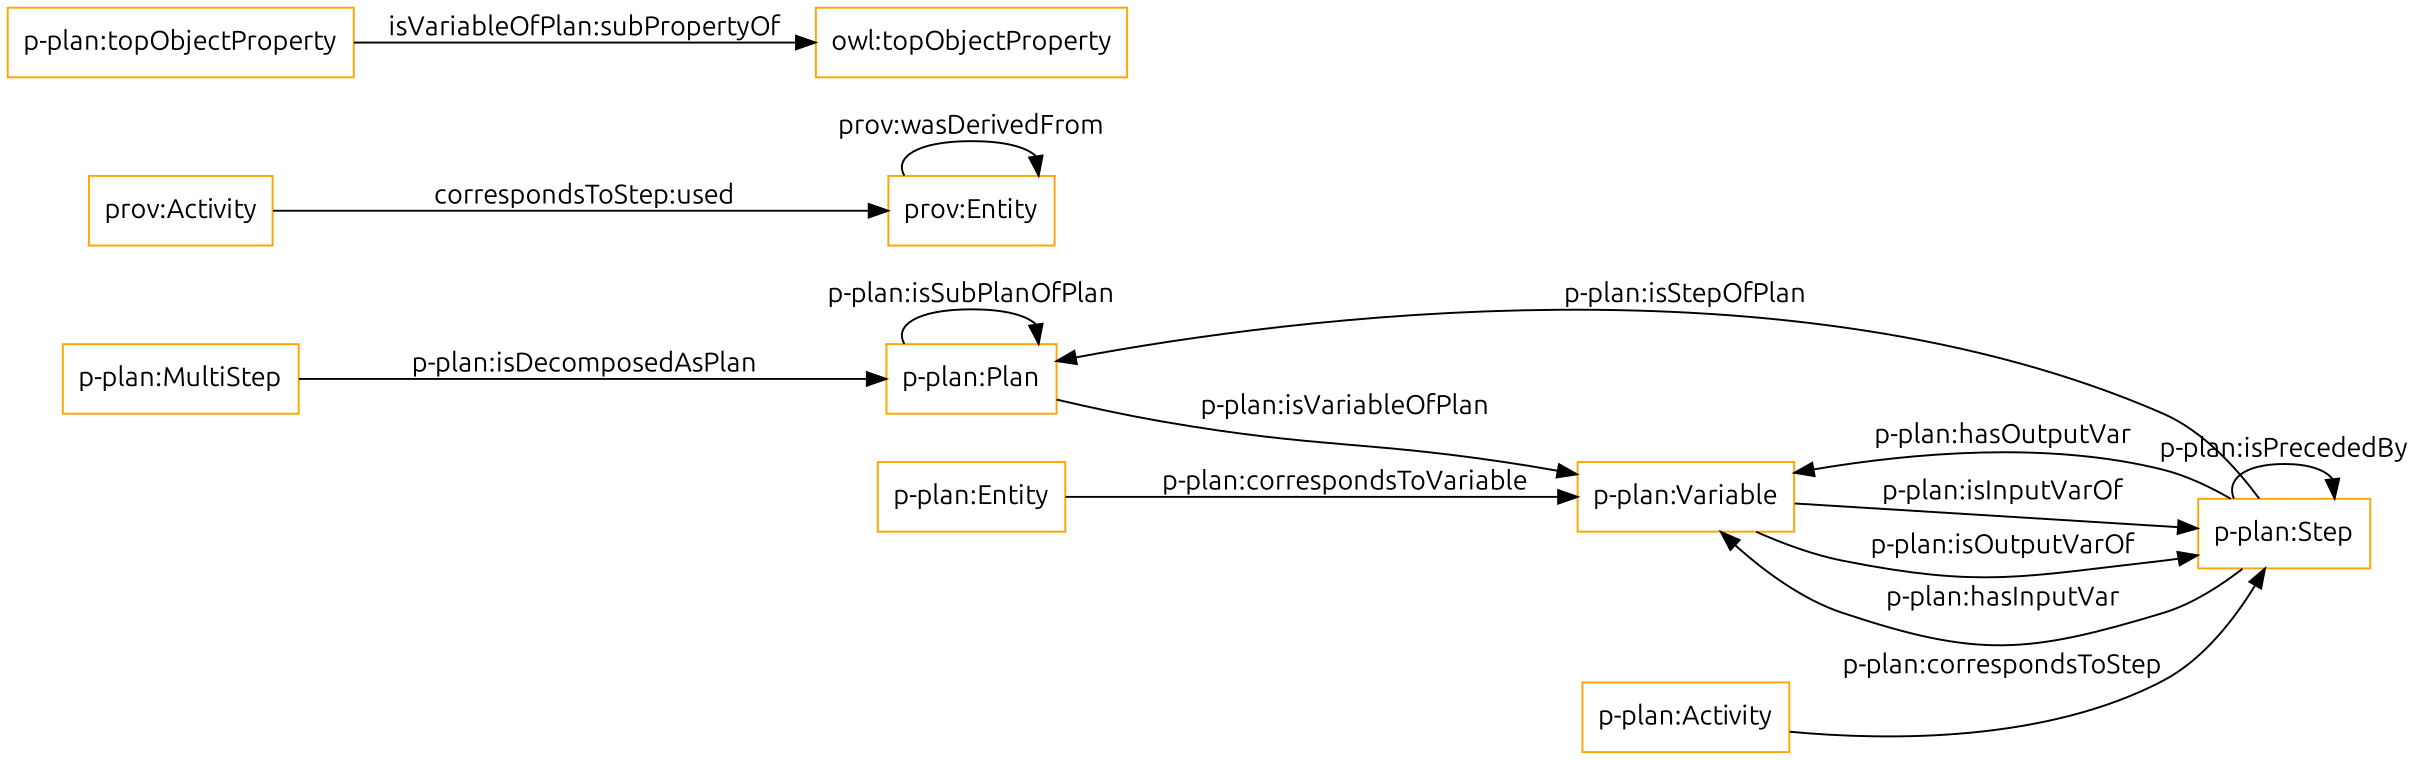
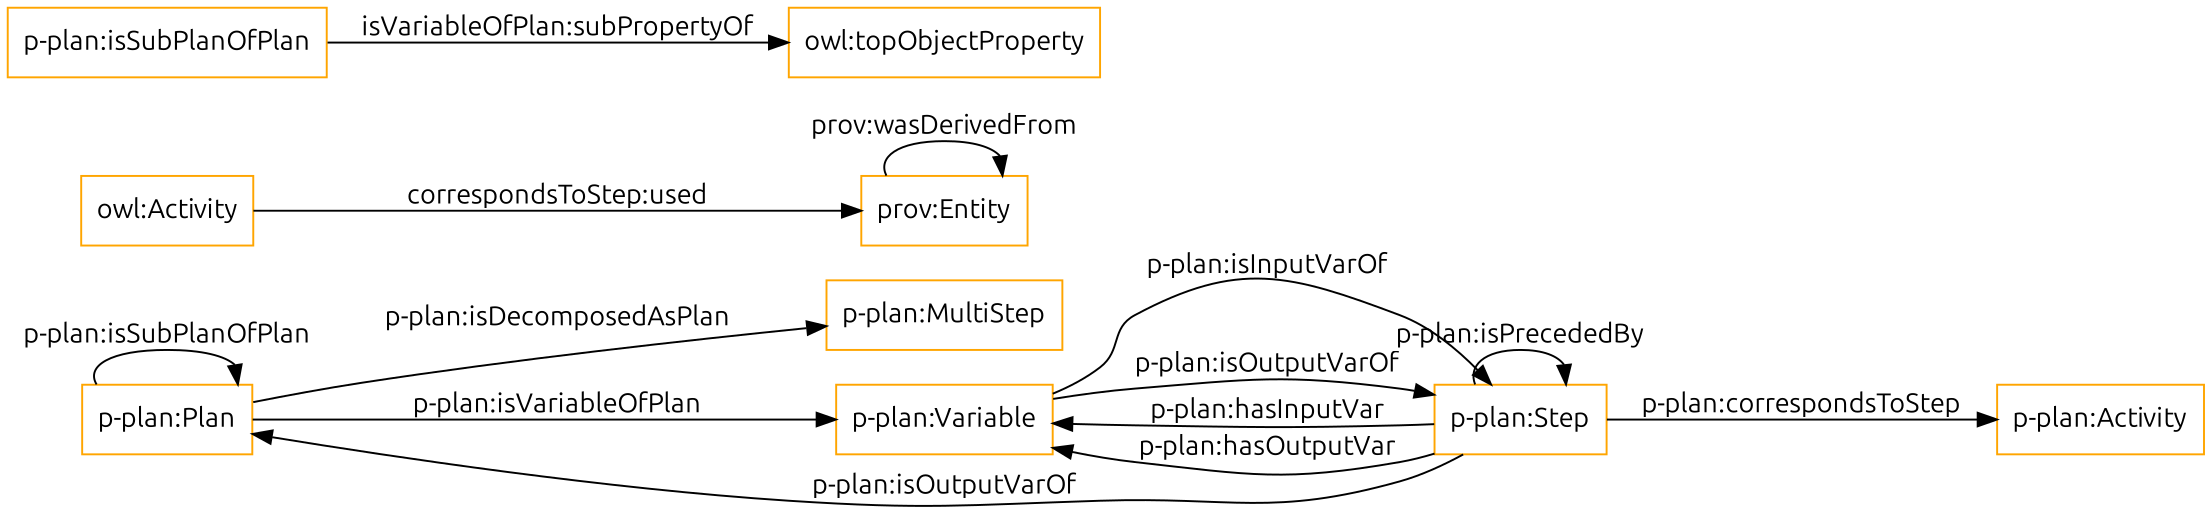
node "p-plan:topObjectProperty": label "p-plan:topObjectProperty" -> "p-plan:isSubPlanOfPlan"
node "prov:Activity": label "prov:Activity" -> "owl:Activity"
edge "p-plan:Step" -> "p-plan:Plan": label "p-plan:isStepOfPlan" -> "p-plan:isOutputVarOf"
edge "p-plan:MultiStep" -> "p-plan:Plan": reversed
node "p-plan:Entity": removed
edge "p-plan:Activity" -> "p-plan:Step": reversed
